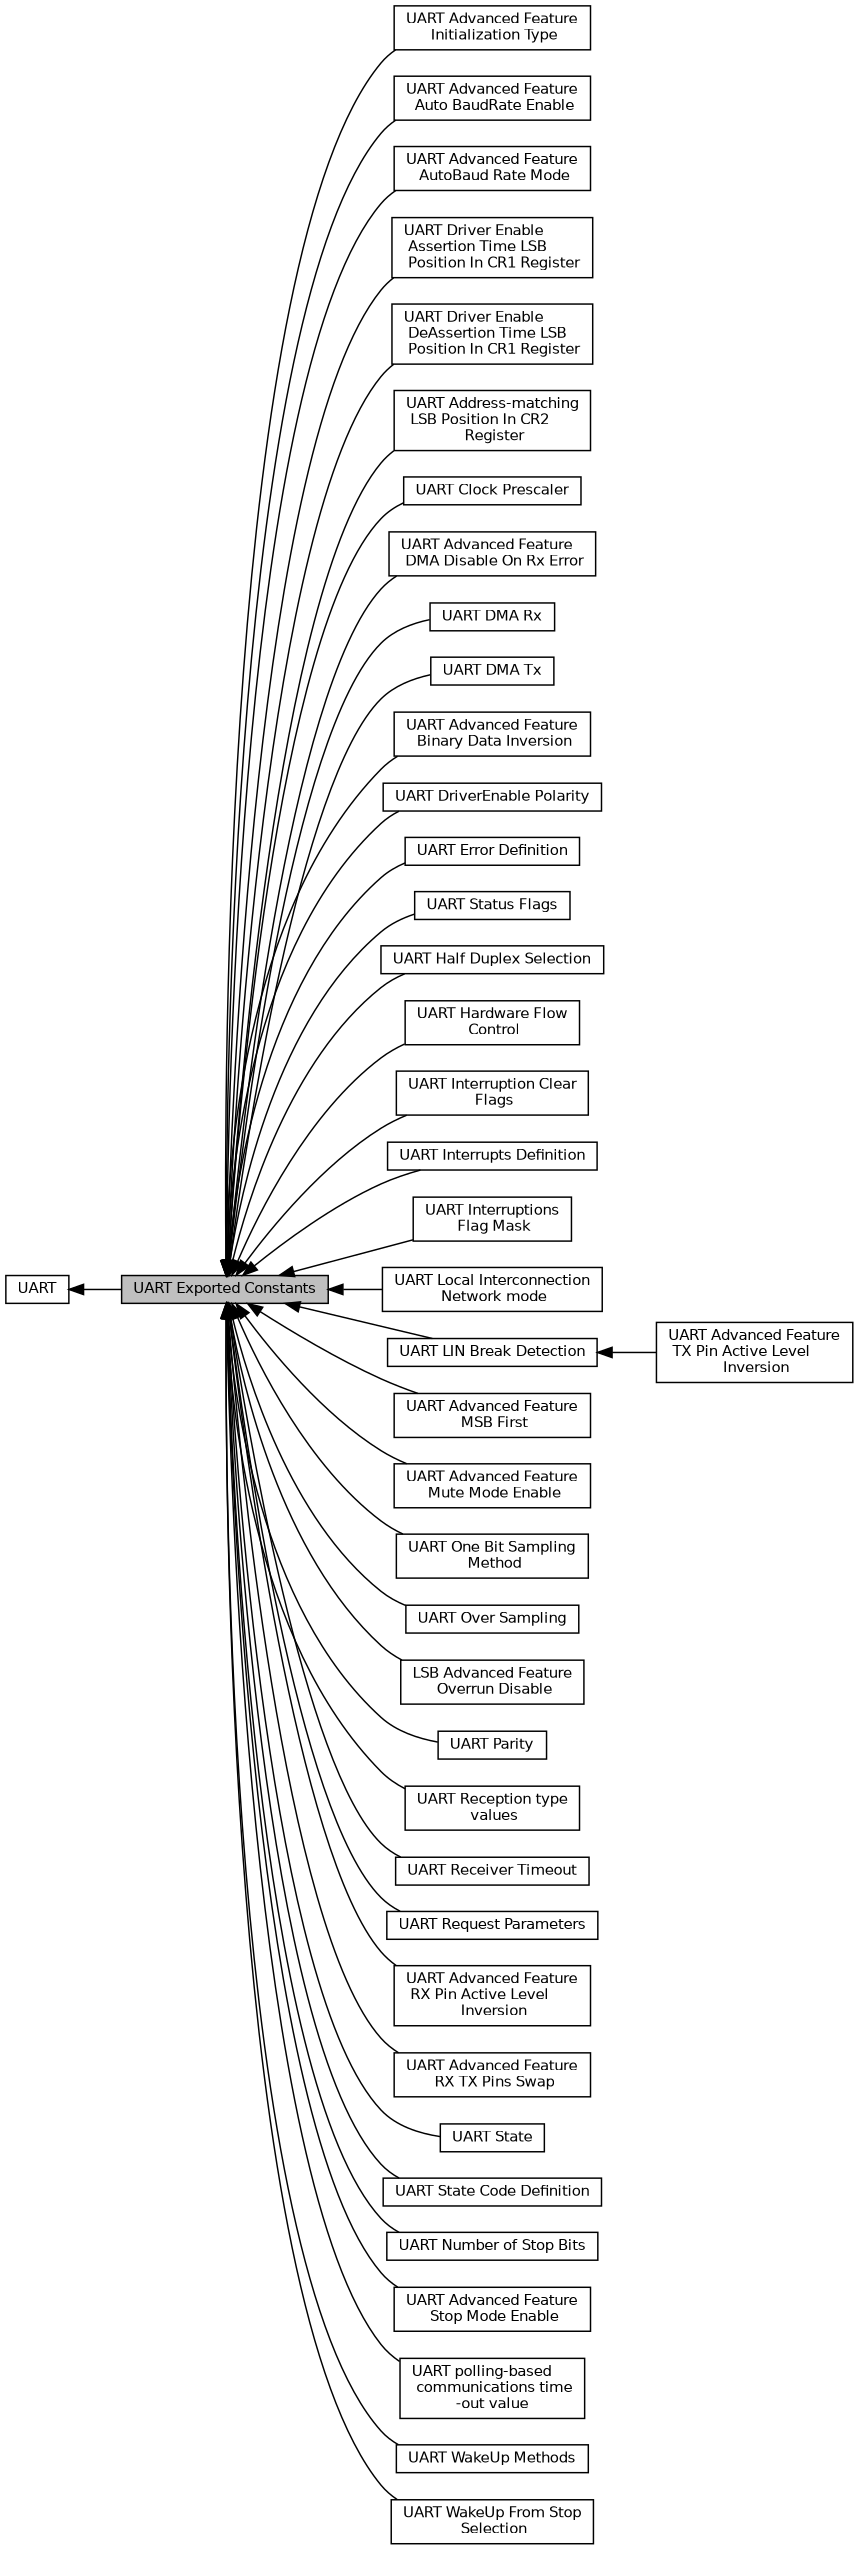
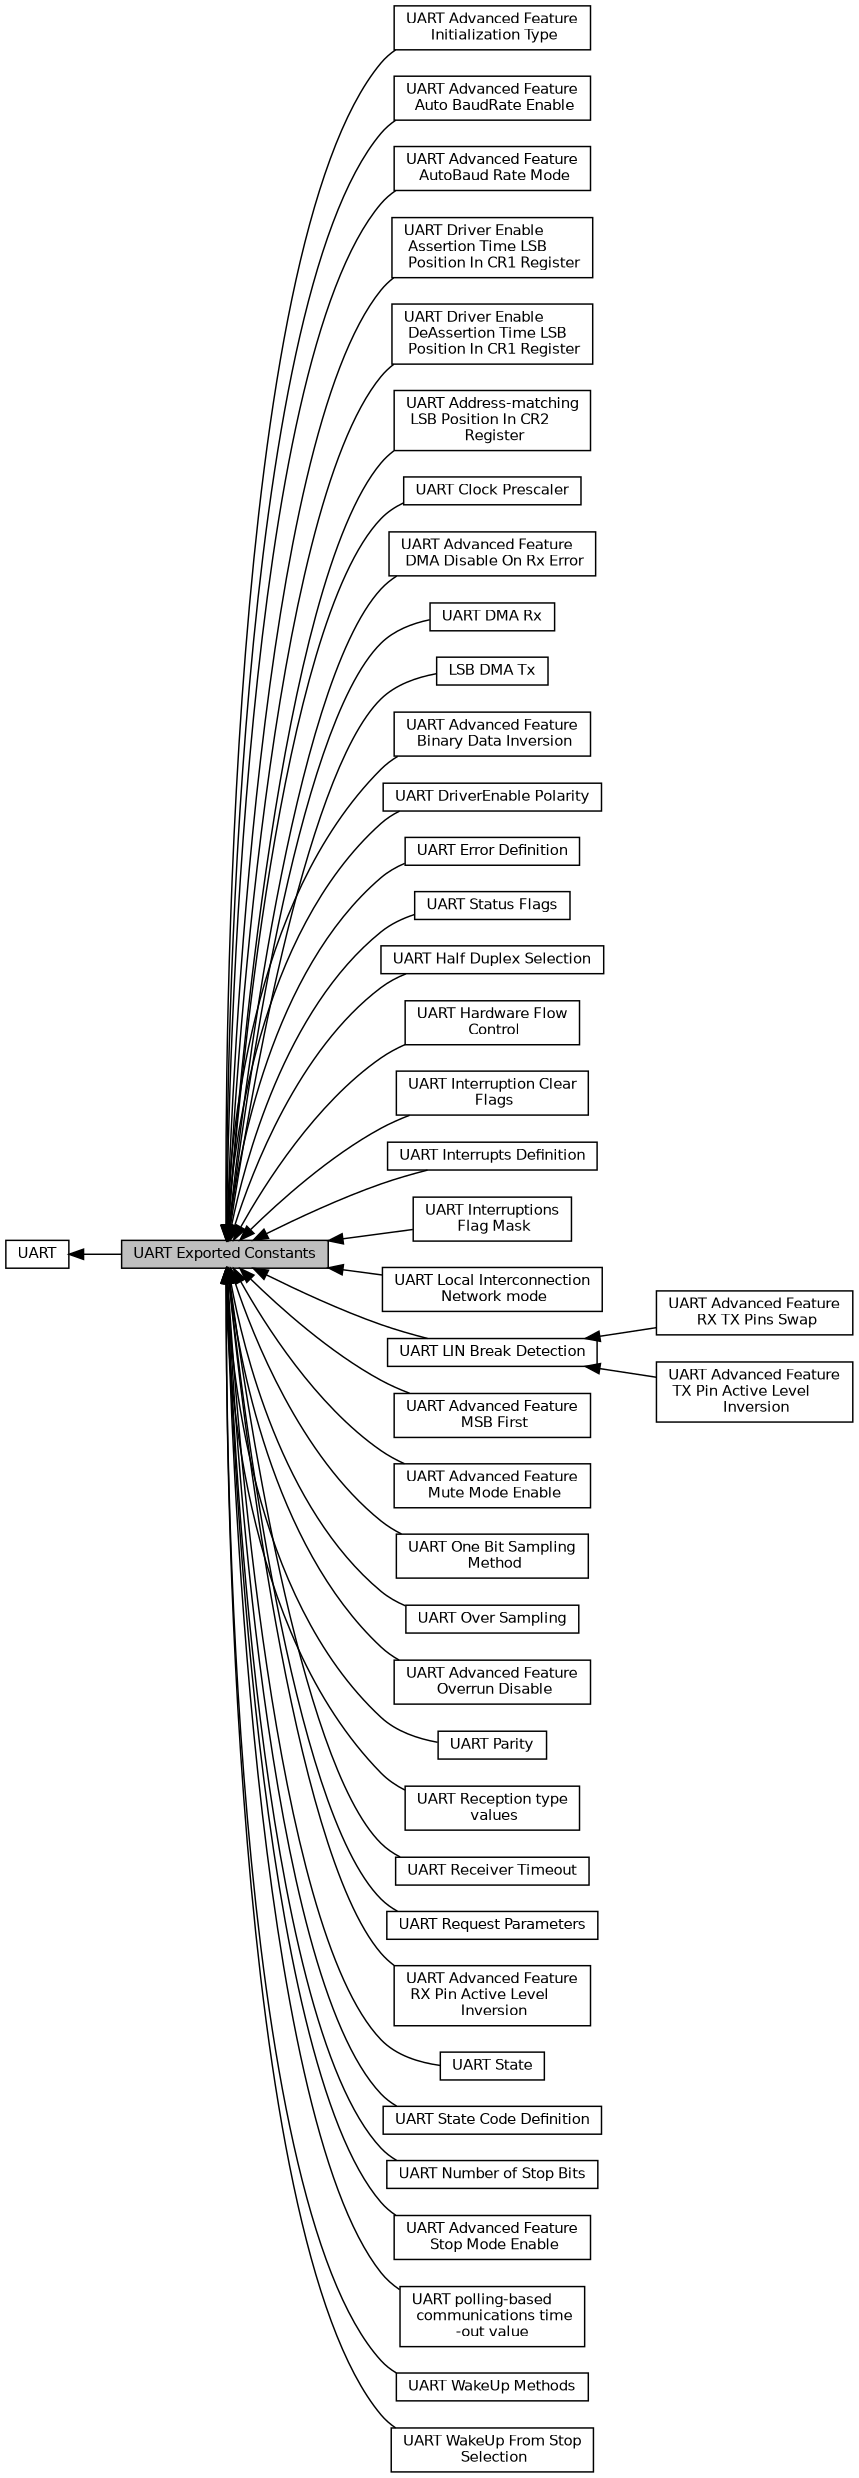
node "UART DMA Tx": label "UART DMA Tx" -> "LSB DMA Tx"
node "LSB Advanced Feature Overrun Disable": label "LSB Advanced Feature Overrun Disable" -> "UART Advanced Feature Overrun Disable"
edge "UART Advanced Feature RX TX Pins Swap" -> "UART Exported Constants": now "UART Advanced Feature RX TX Pins Swap" -> "UART LIN Break Detection"
